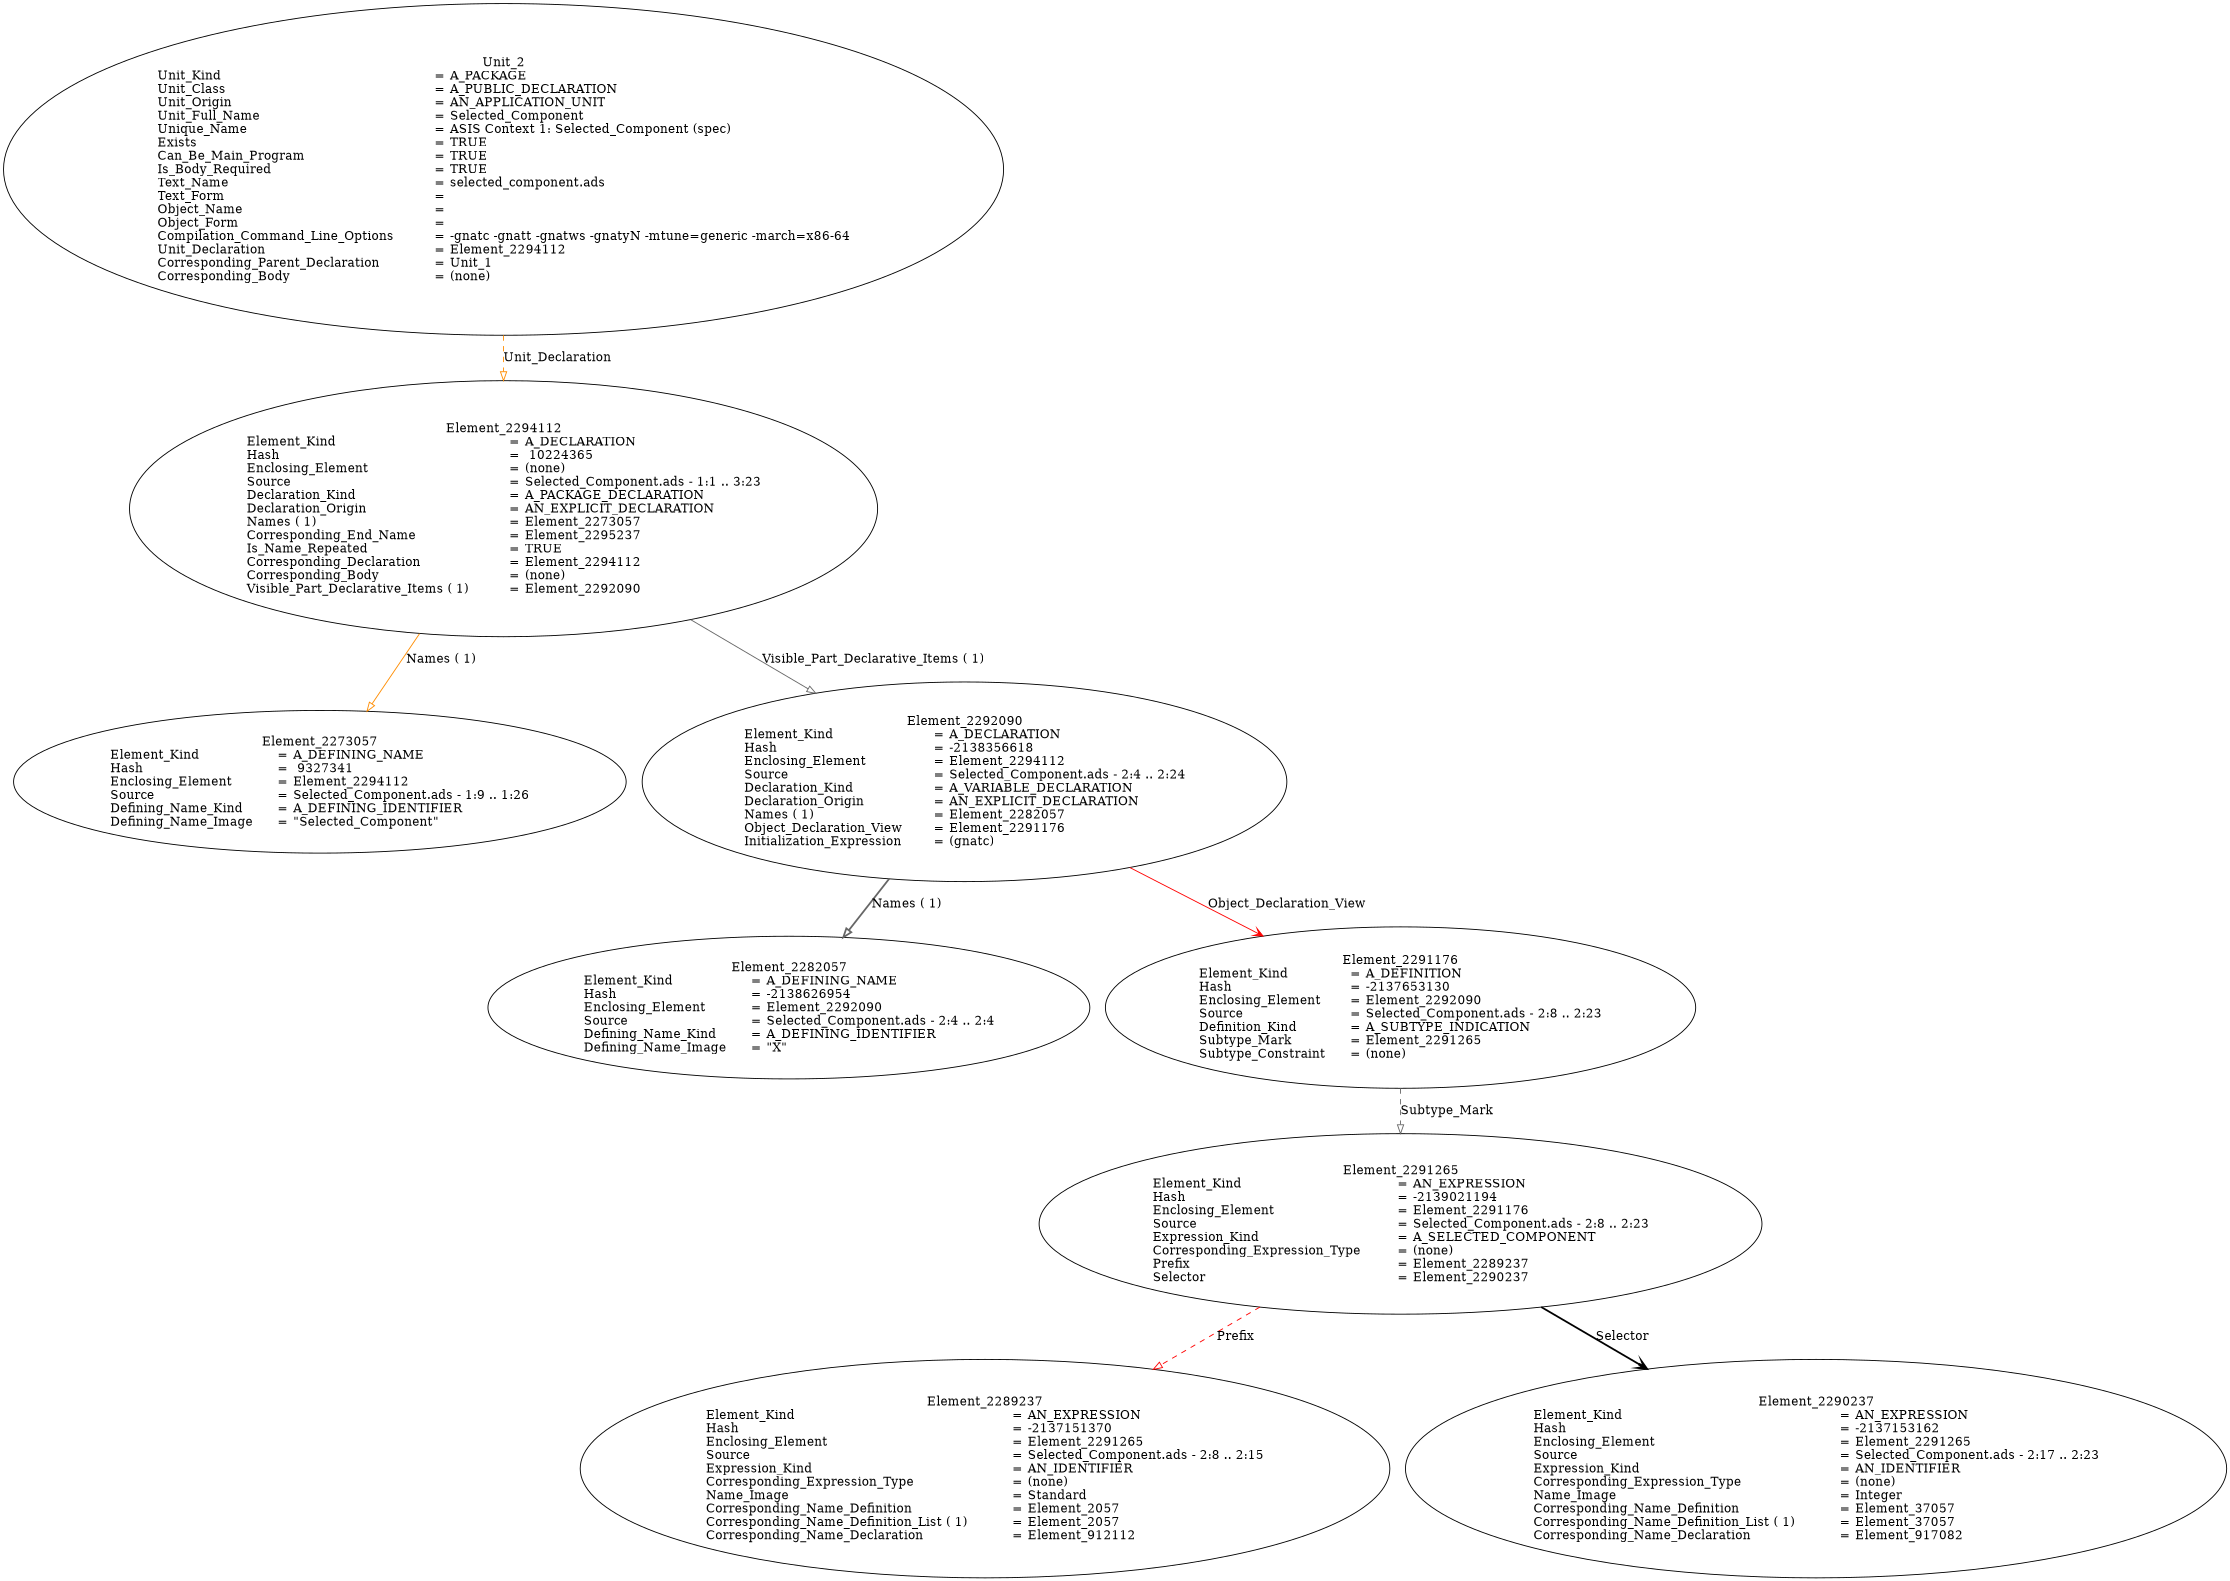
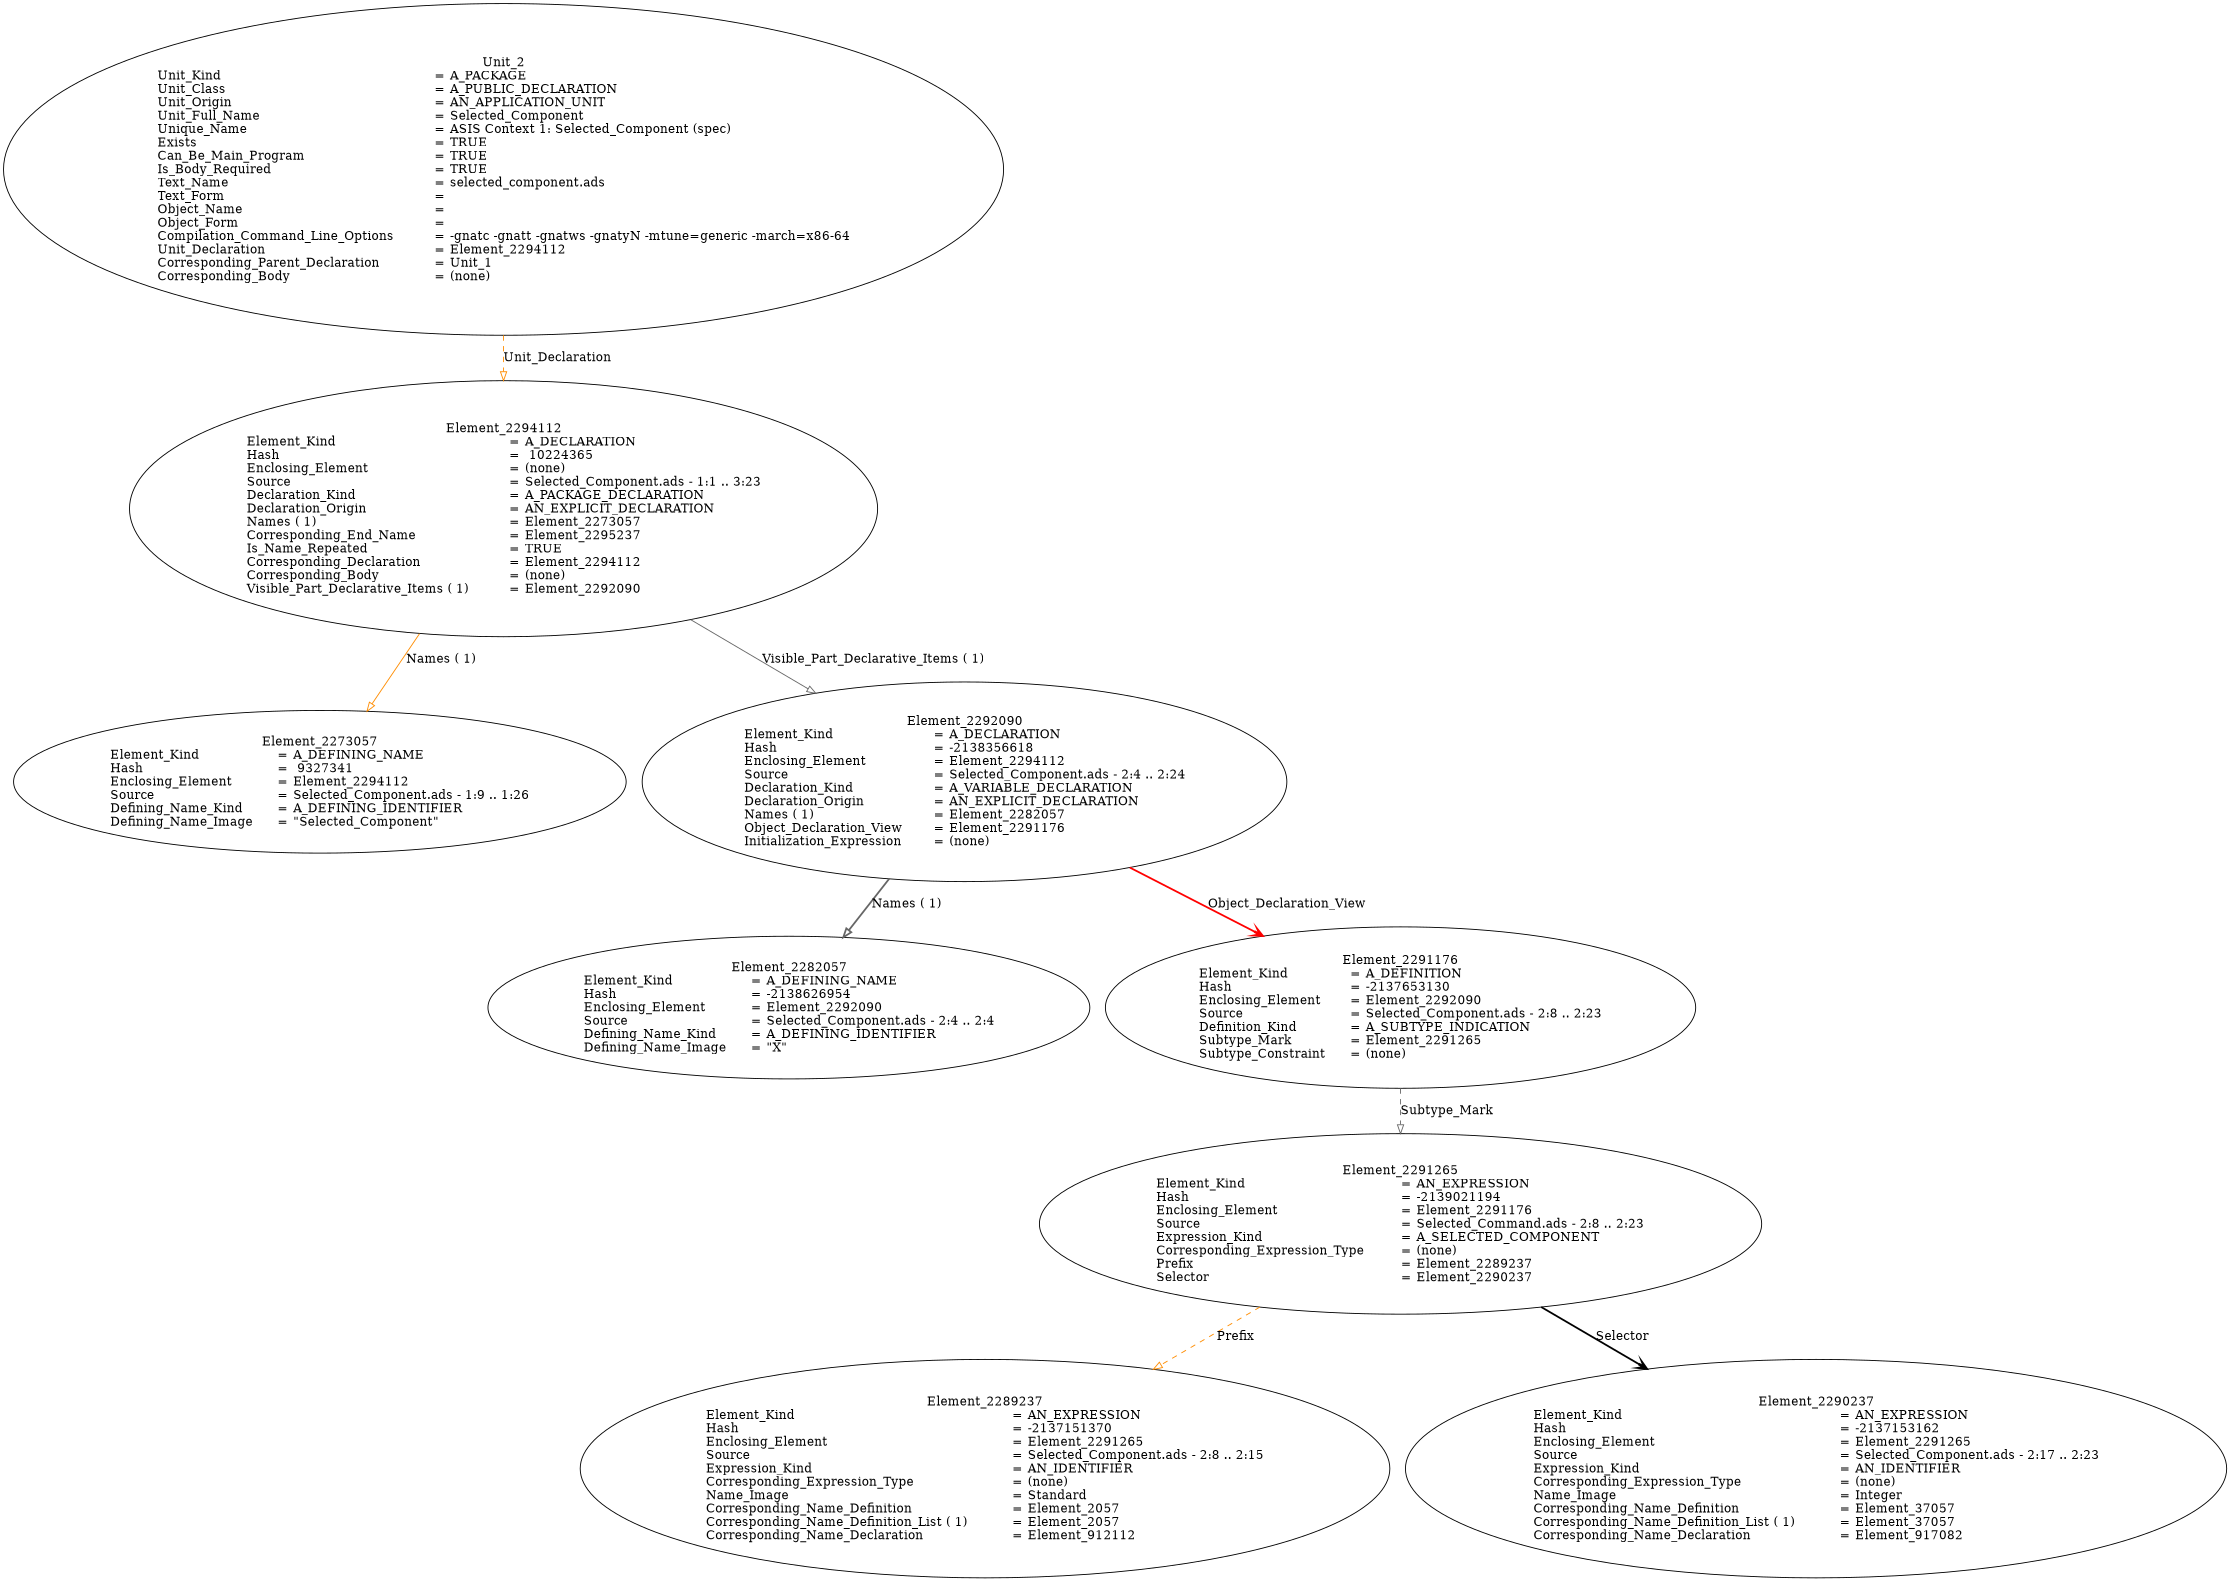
node "Element_2292090": text "(gnatc)" -> "(none)"
edge "Element_2292090" -> "Element_2291176": style solid -> bold
node "Element_2291265": text "Selected_Component.ads - 2:8 .. 2:23" -> "Selected_Command.ads - 2:8 .. 2:23"
edge "Element_2291265" -> "Element_2289237": color red -> darkorange
